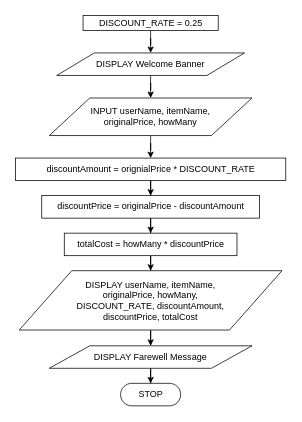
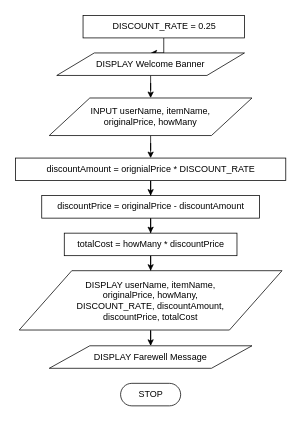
node "DISCOUNT_RATE = 0.25": size 135x15 -> 161x23
edge "DISPLAY Farewell Message" -> "STOP": removed
